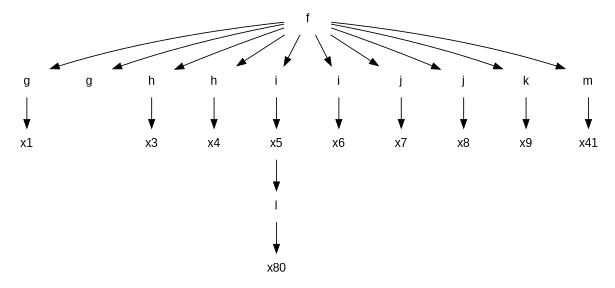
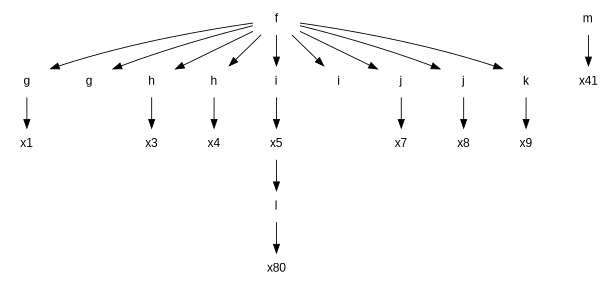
edge "f" -> "m": removed
node "x6": removed
